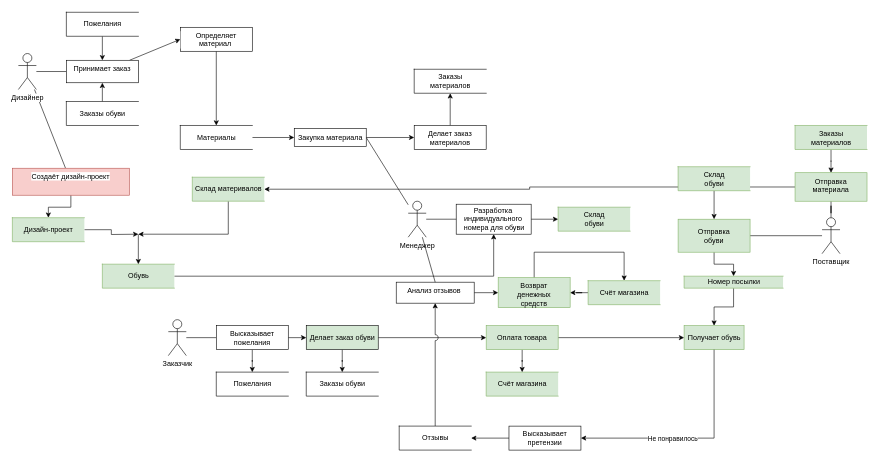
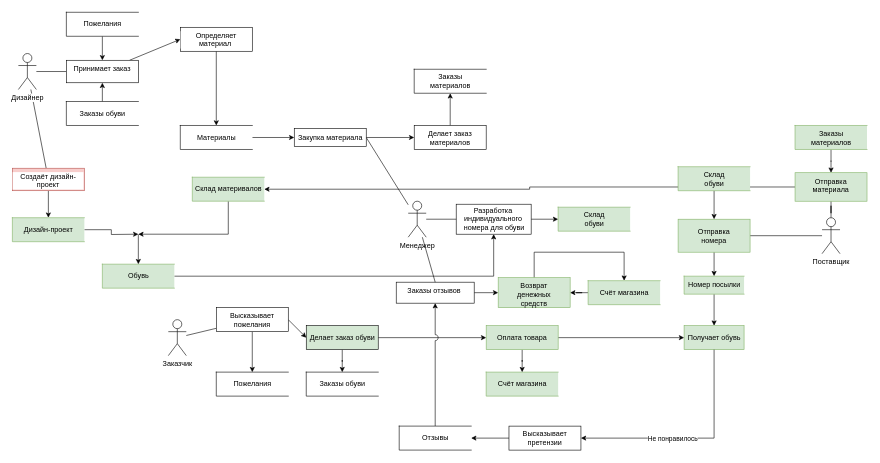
node "Создаёт дизайн-проект": size 117x27 -> 72x23
node "Отправка обуви": label "Отправка обуви" -> "Отправка номера"
node "Номер посылки": size 99x12 -> 60x18
node "Анализ отзывов": label "Анализ отзывов" -> "Заказы отзывов"
node "Высказывает пожелания": moved (252, 338) -> (252, 320)
